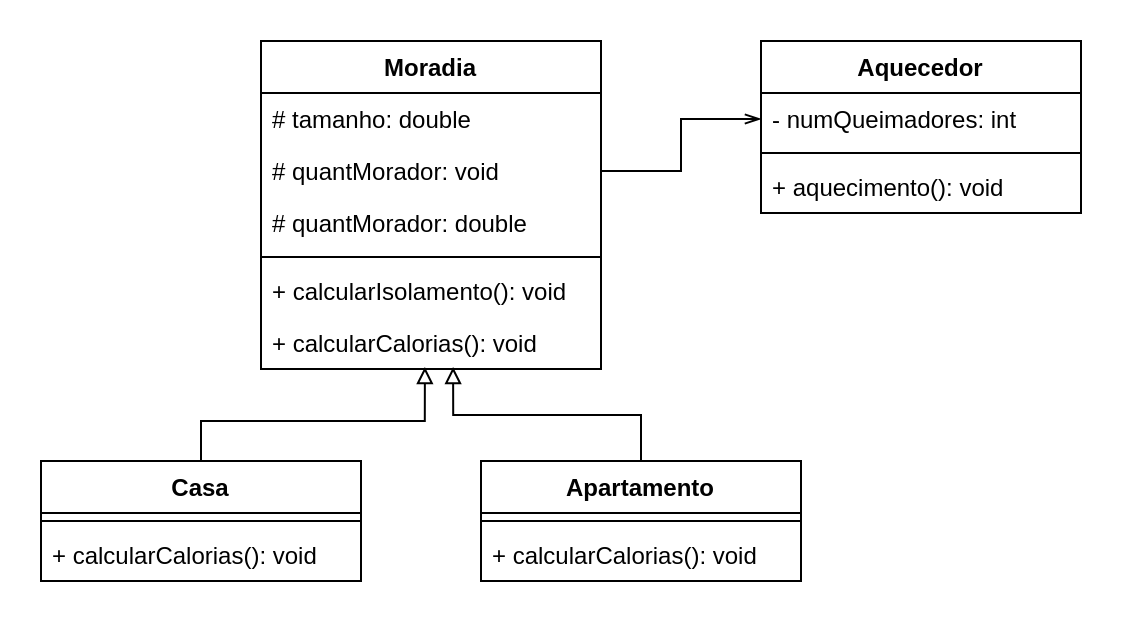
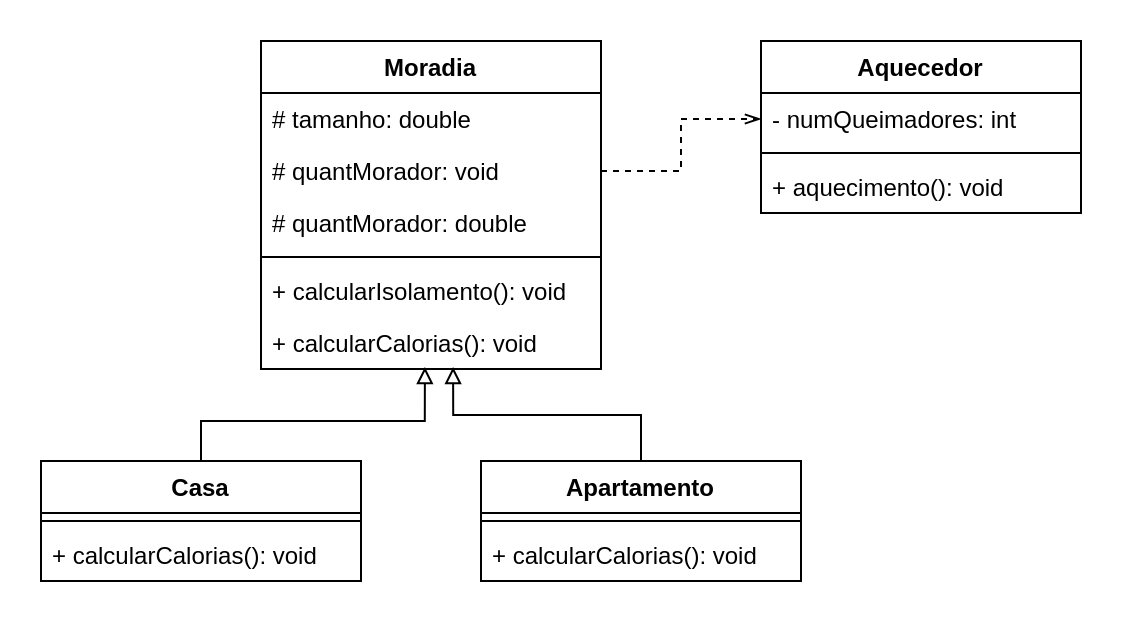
edge "# quantMorador: void" -> "- numQueimadores: int": style solid -> dashed
